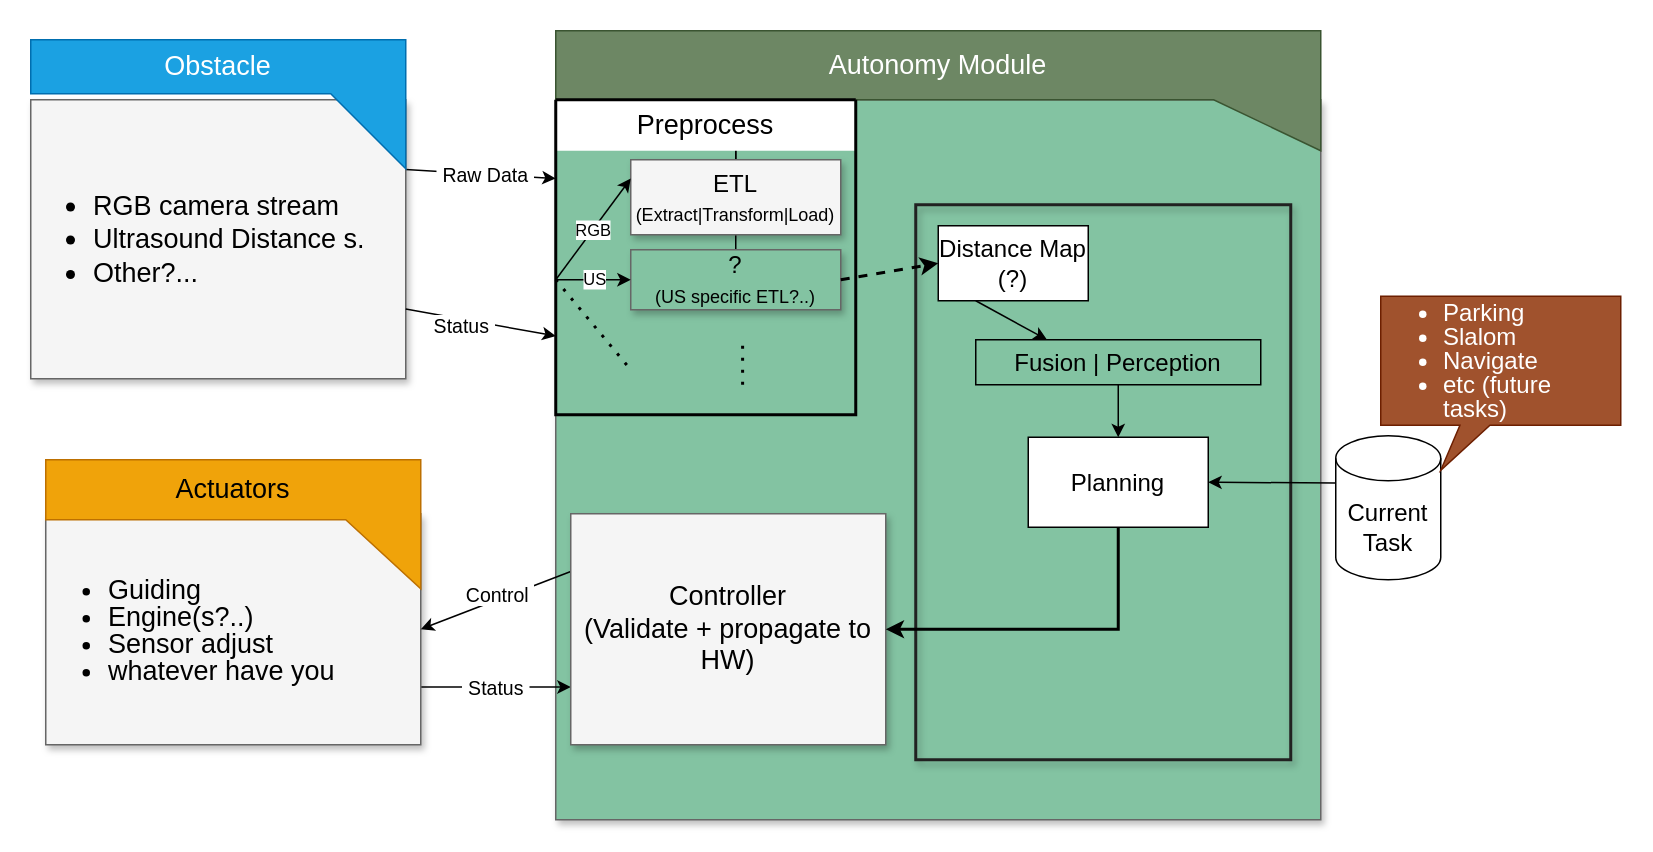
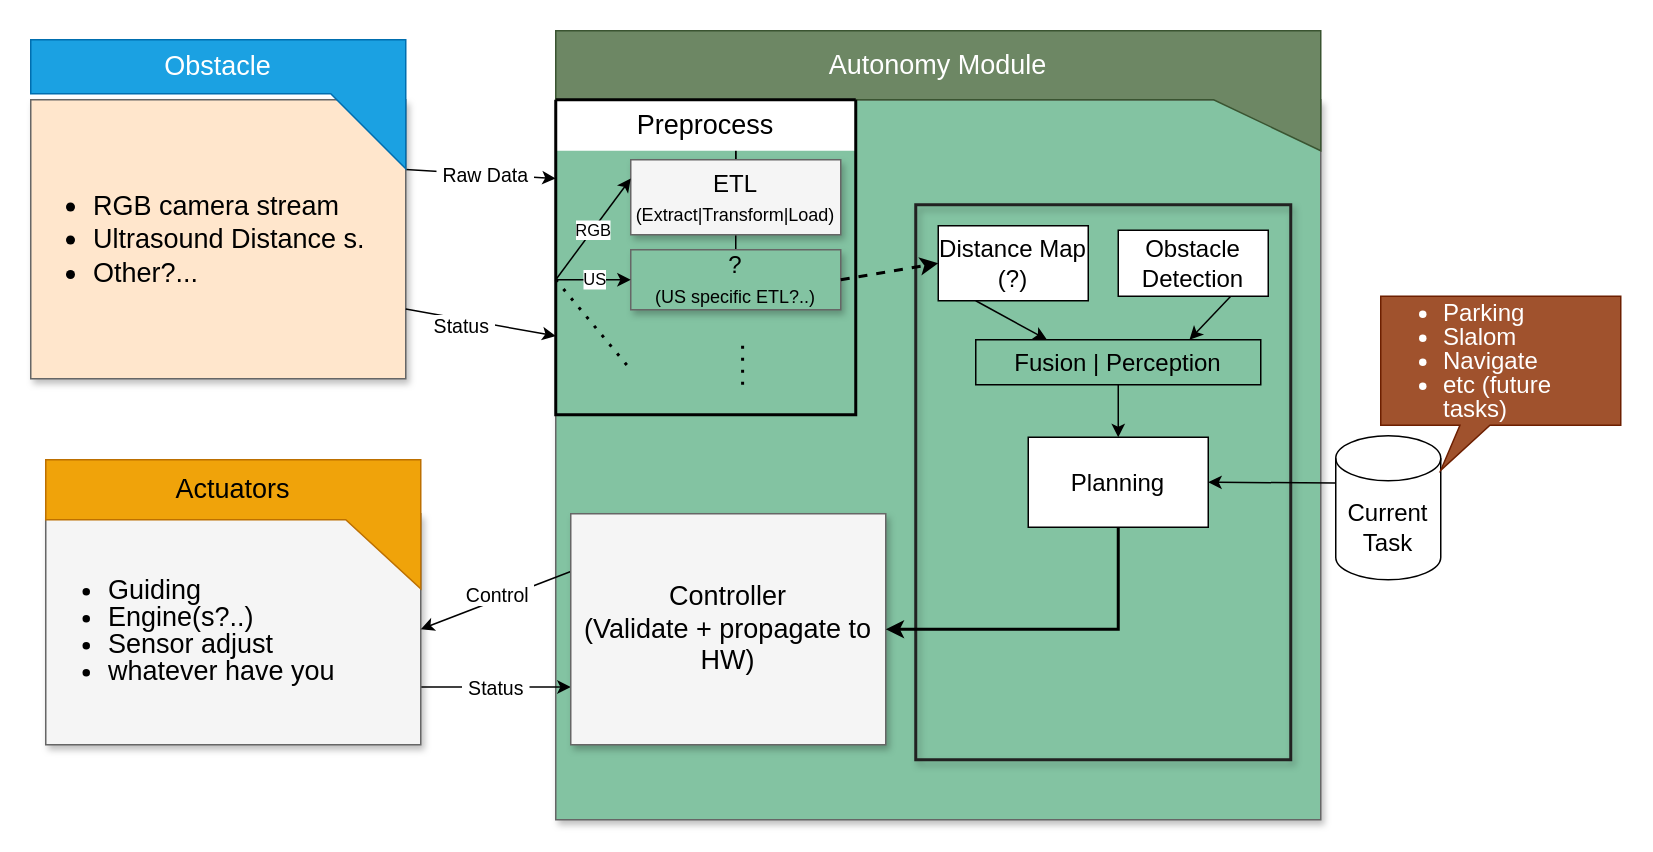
node "RGB camera stream Ultrasound Distance s. Other?...": fillcolor #f5f5f5 -> #ffe6cc
node "Obstacle Detection": added
edge "Obstacle Detection" -> "Fusion | Perception": added
